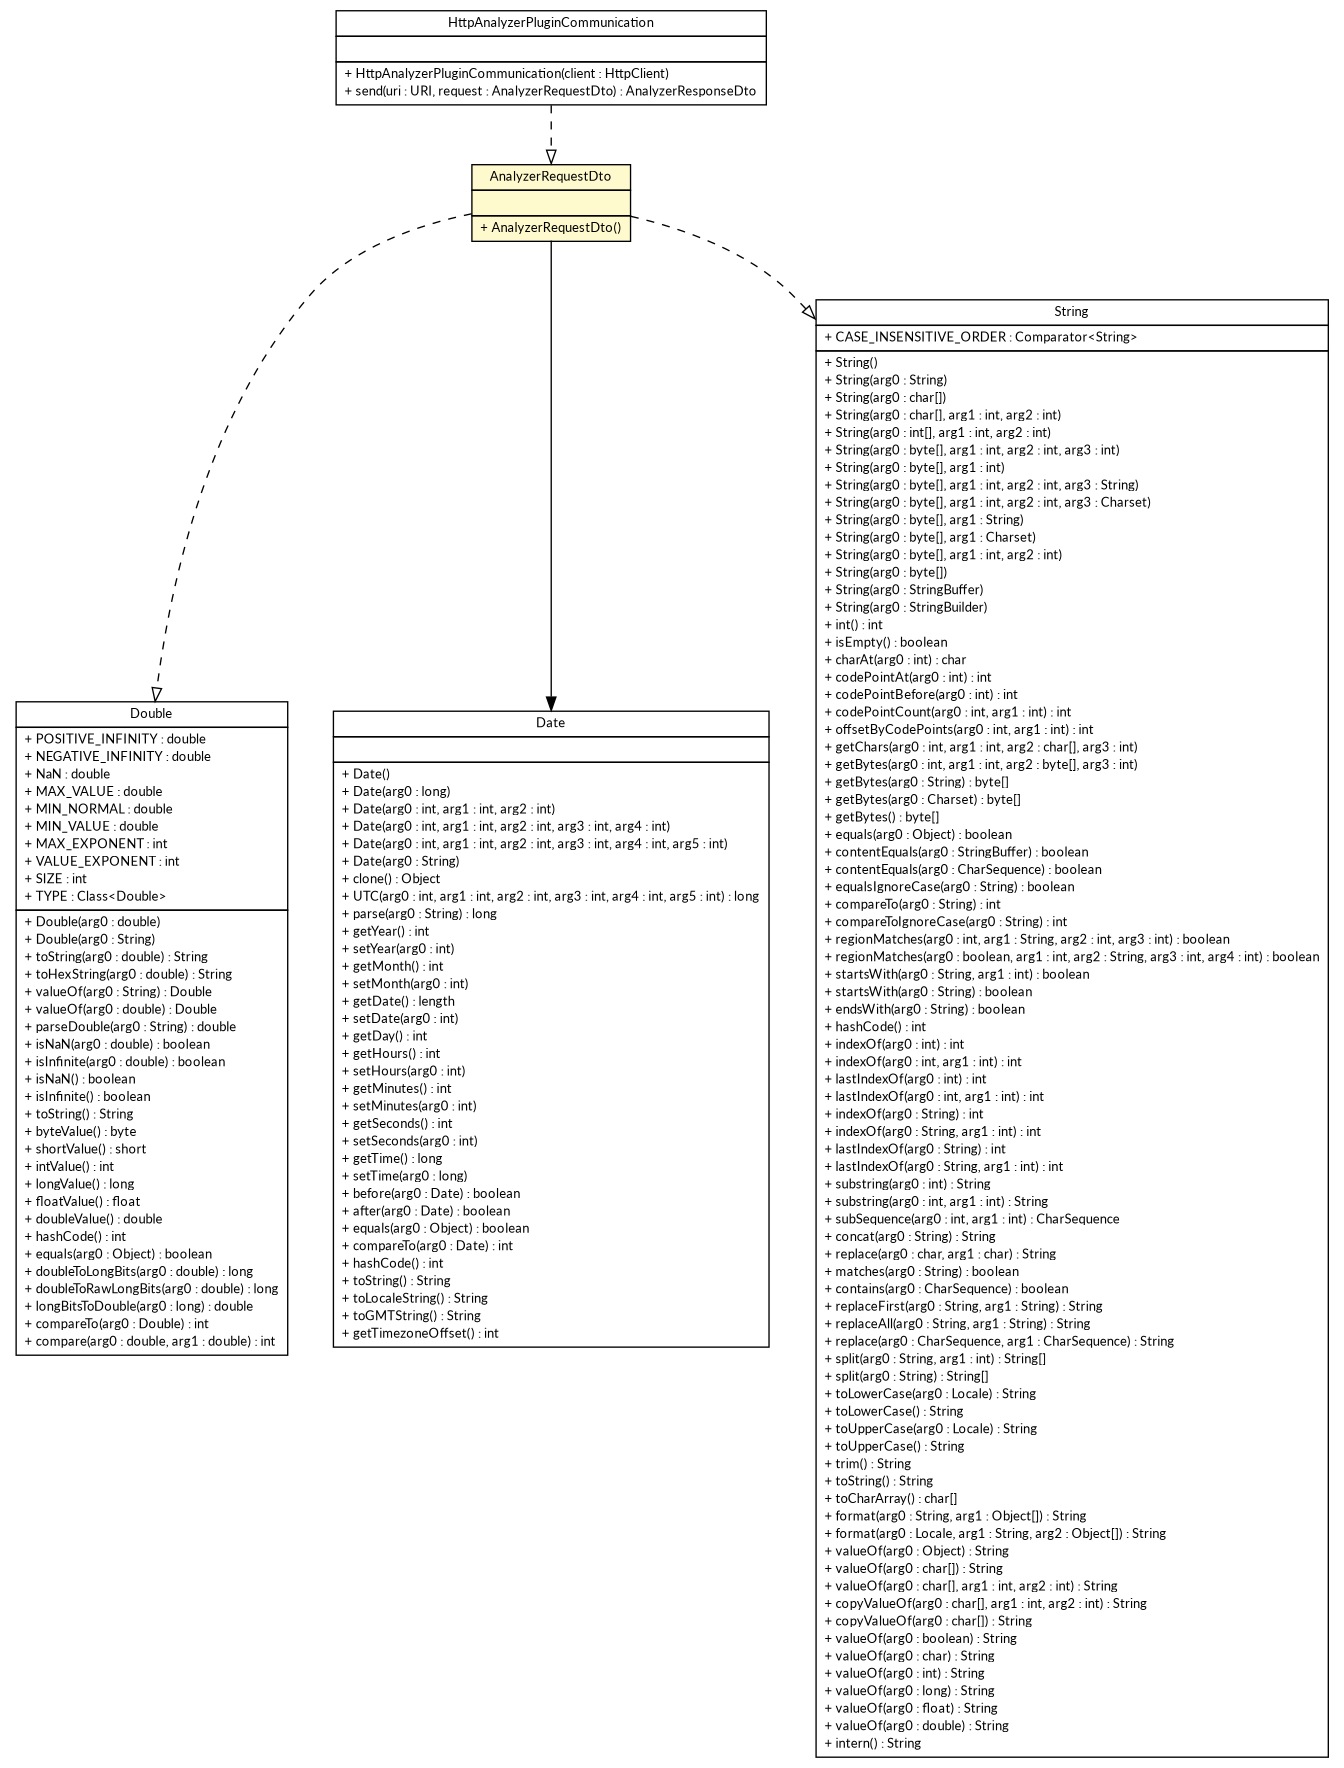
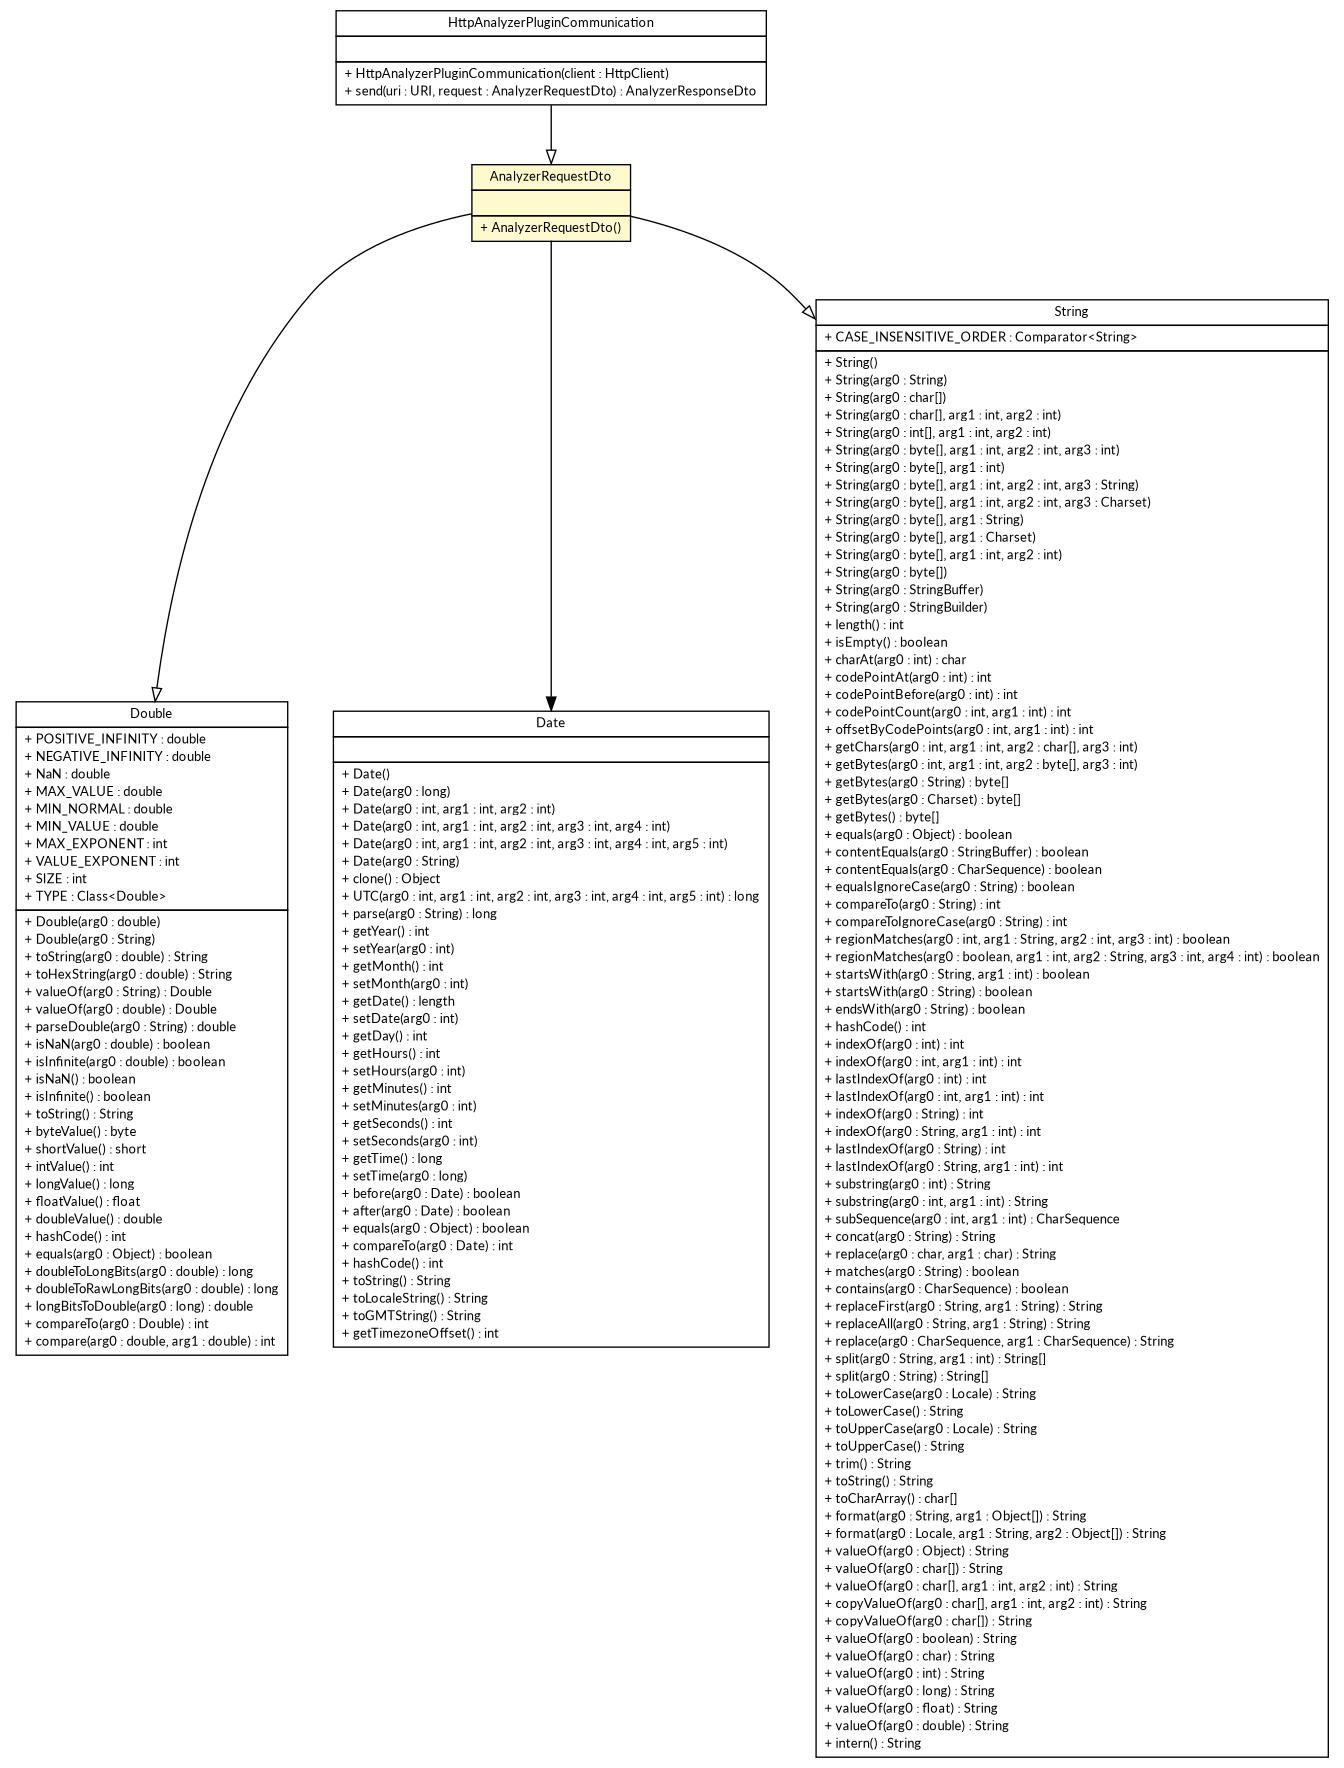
edge "HttpAnalyzerPluginCommunication" -> "AnalyzerRequestDto": style dashed -> solid
edge "AnalyzerRequestDto" -> "String": style dashed -> solid
edge "AnalyzerRequestDto" -> "Double": style dashed -> solid
node "String": text "+ int() : int" -> "+ length() : int"
